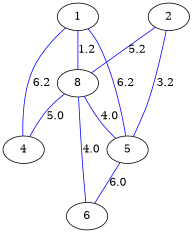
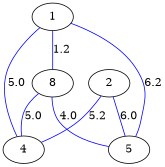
edge "2" -- "8": now "2" -- "4"
edge "1" -- "4": label "6.2" -> "5.0"
edge "2" -- "5": label "3.2" -> "6.0"
node "6": removed
